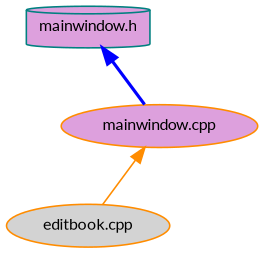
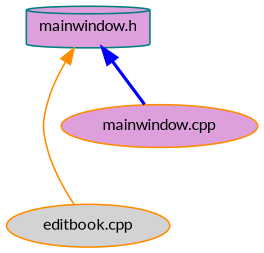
edge "editbook.cpp" -> "mainwindow.cpp": now "editbook.cpp" -> "mainwindow.h"
